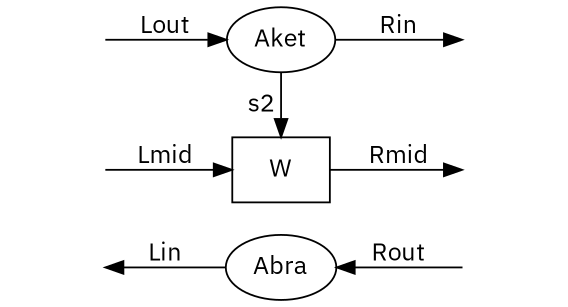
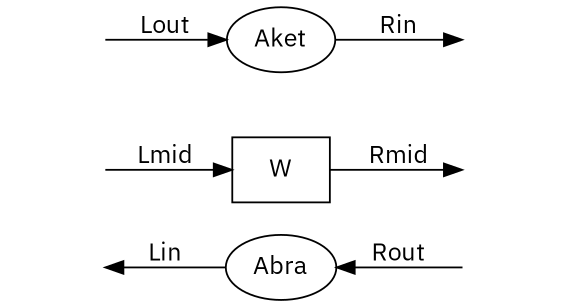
edge "Aket" -> "W": removed, label "s2"
